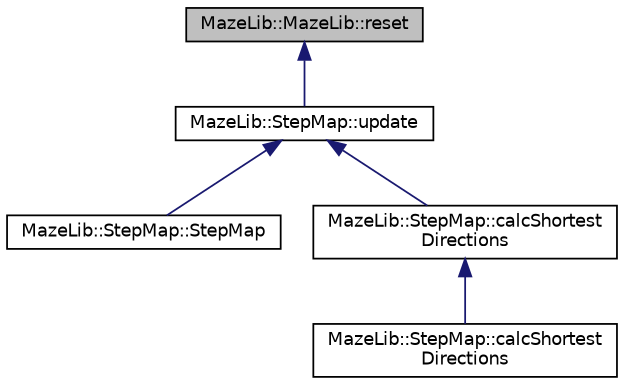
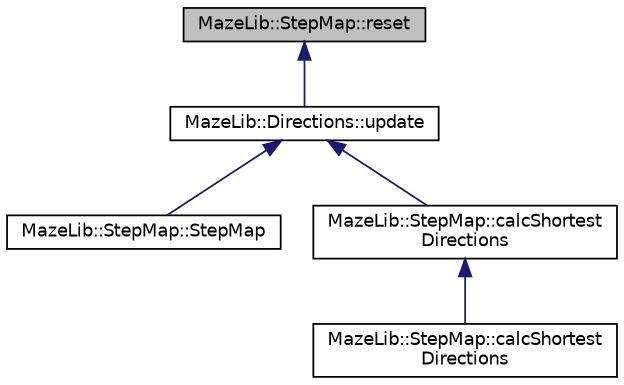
node "MazeLib::MazeLib::reset": label "MazeLib::MazeLib::reset" -> "MazeLib::StepMap::reset"
node "MazeLib::StepMap::update": label "MazeLib::StepMap::update" -> "MazeLib::Directions::update"
